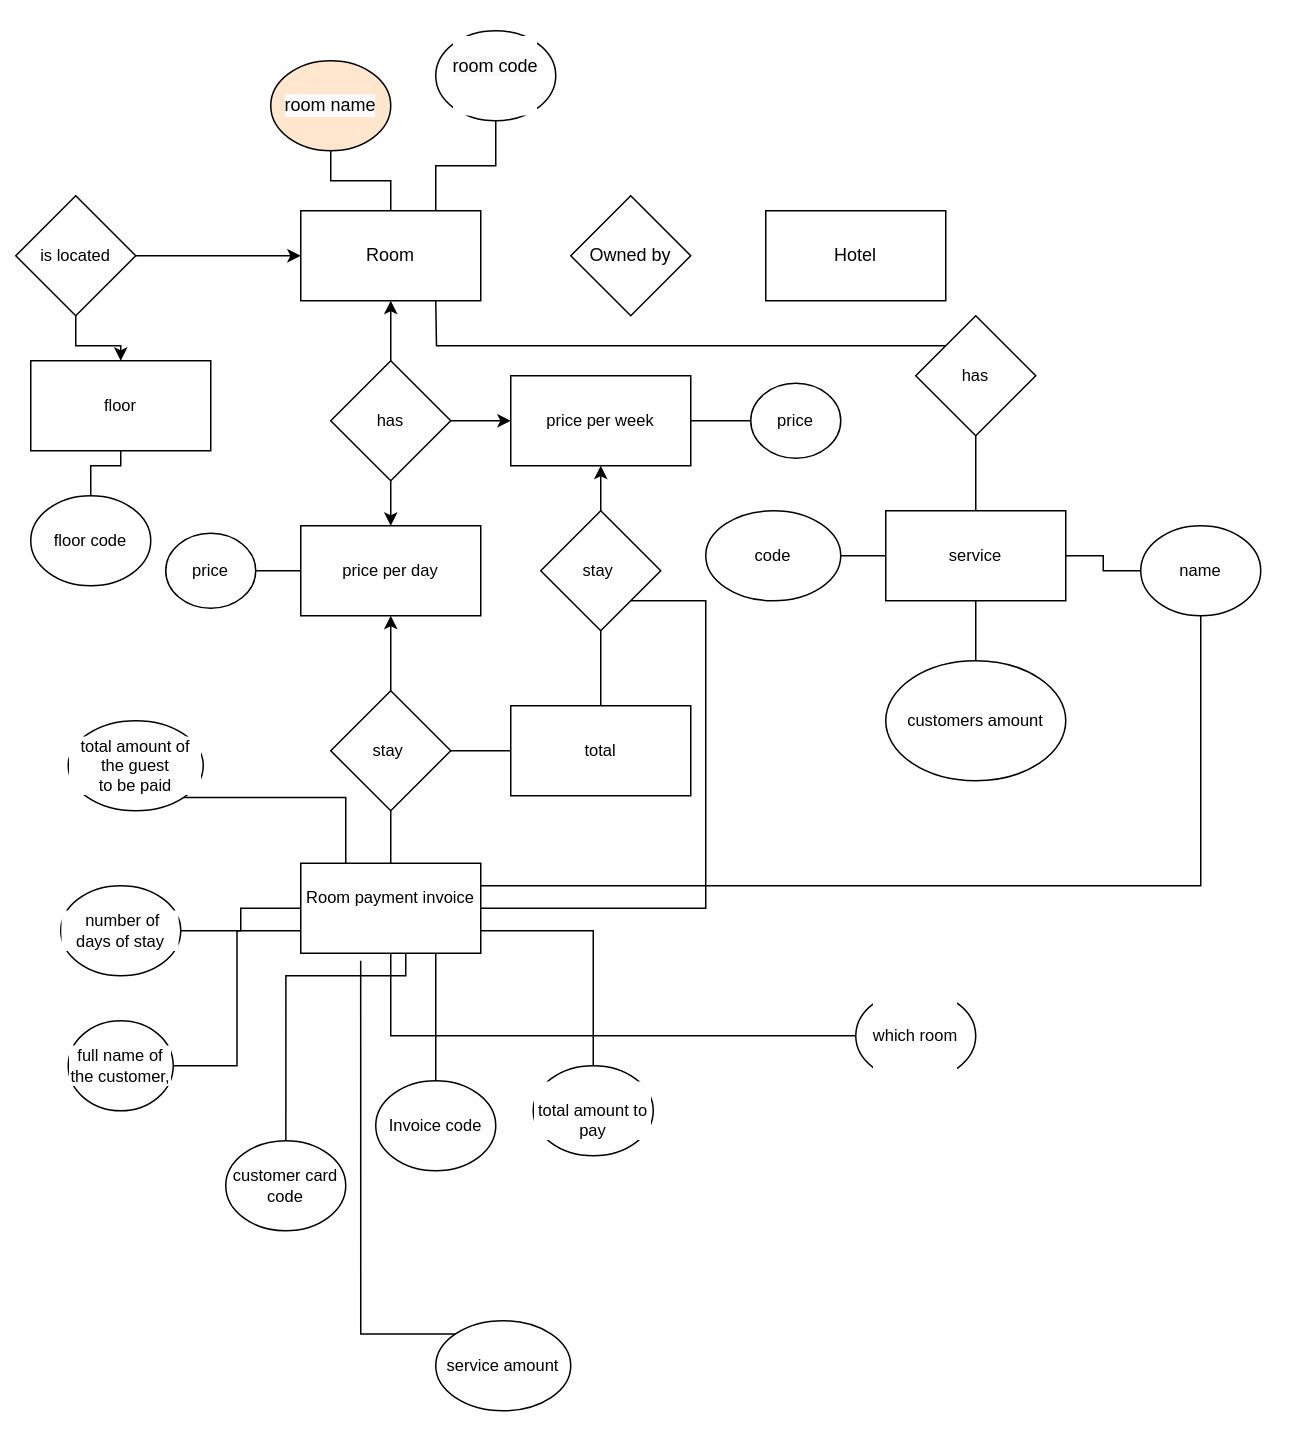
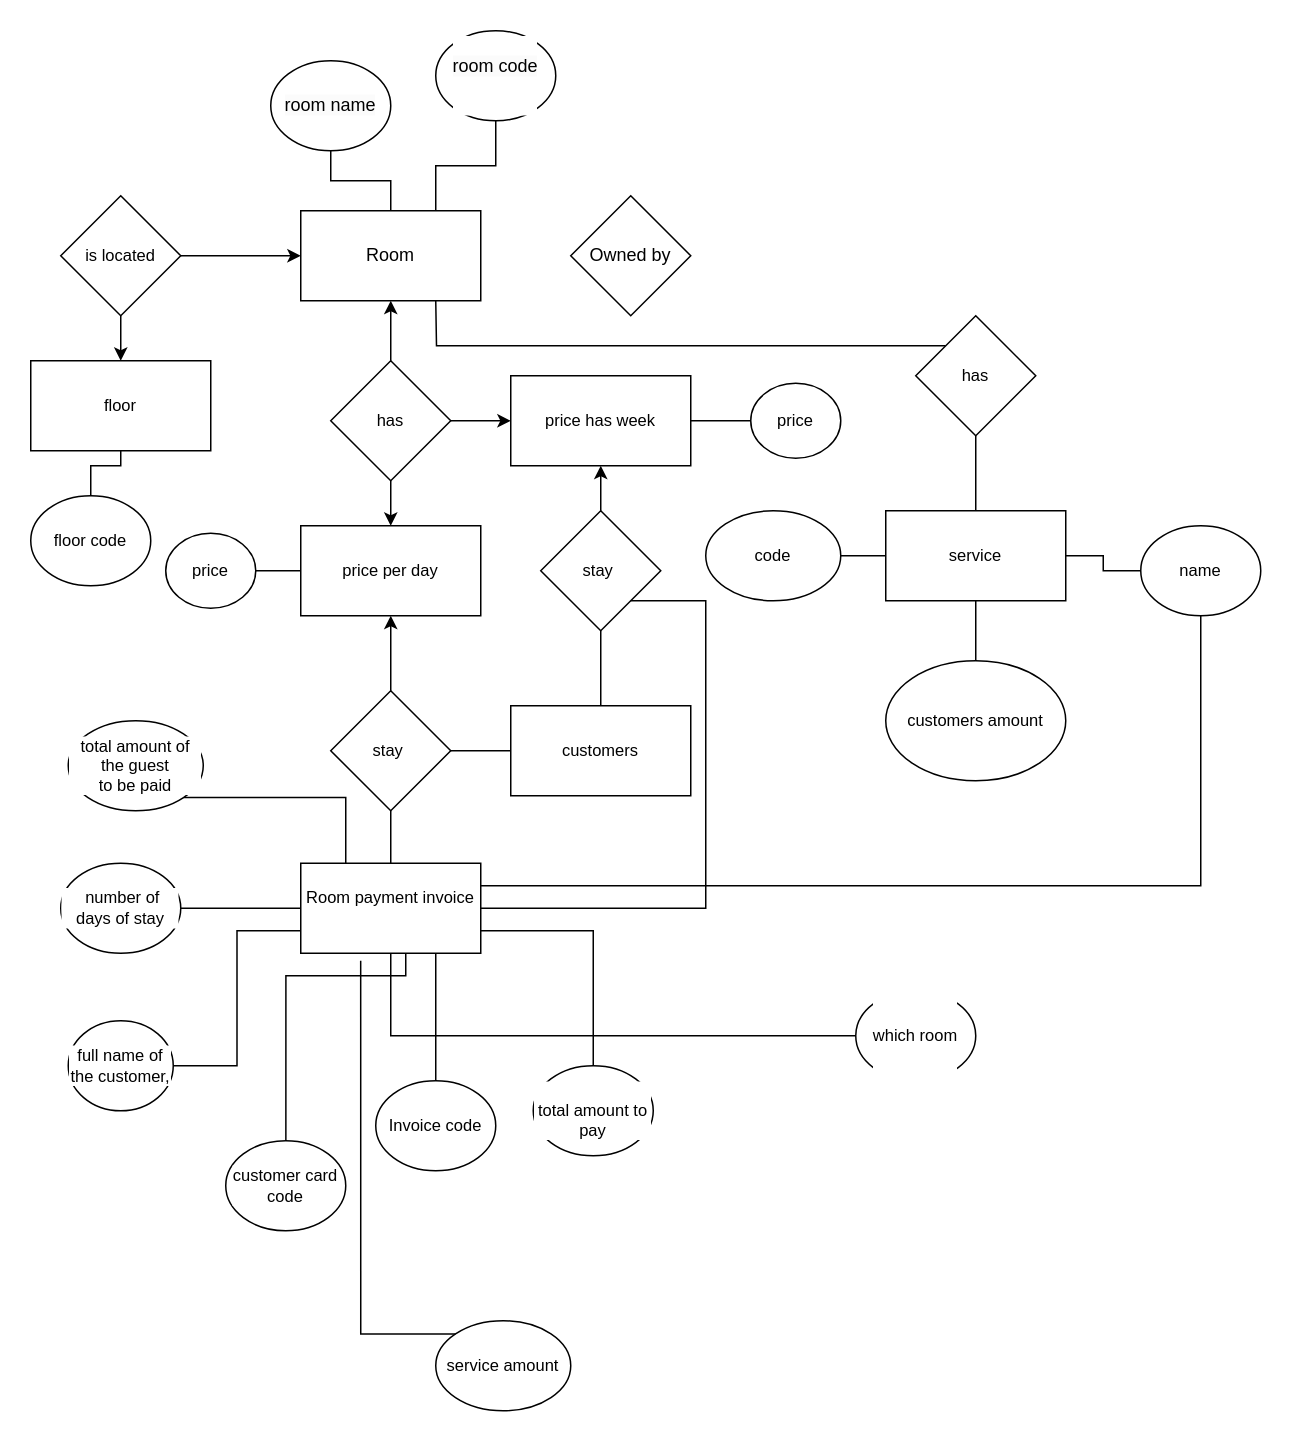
node "room name": fillcolor #ffe6cc -> #ffffff
node "is located": moved (76, 256) -> (121, 256)
node "Hotel": removed
node "price per week": label "price per week" -> "price has week"
node "total": label "total" -> "customers"
node "number of days of stay": moved (121, 931) -> (121, 908)
